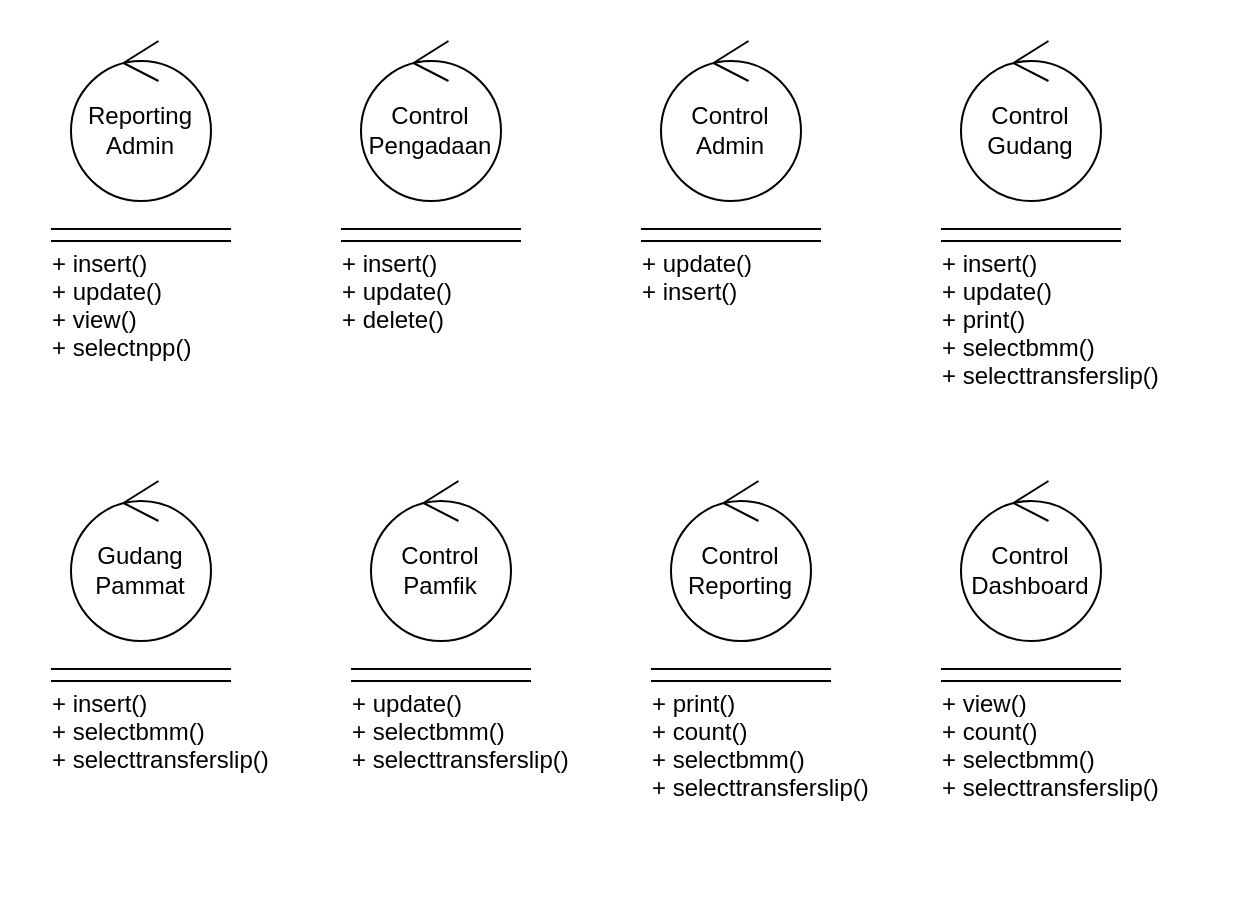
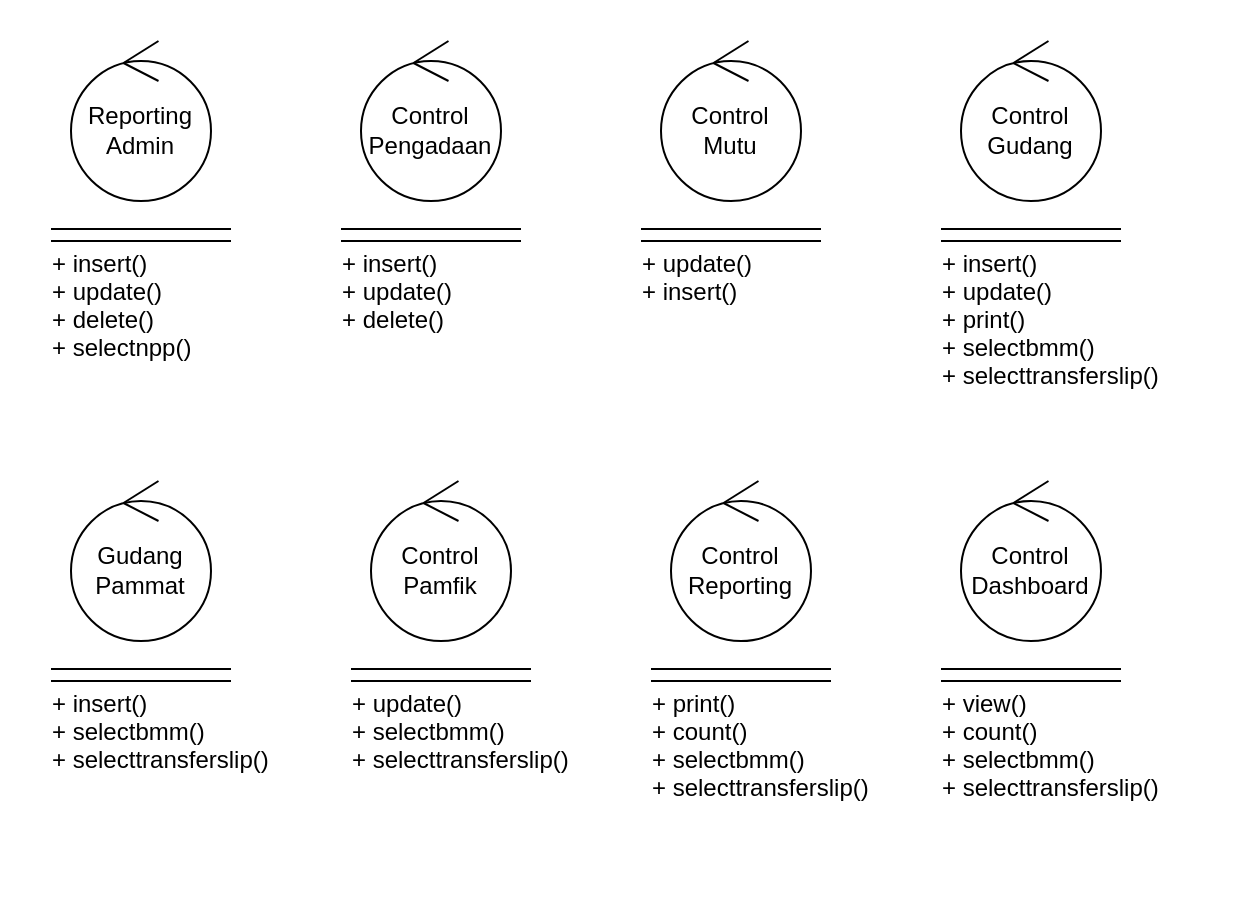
node "Control Admin": label "Control Admin" -> "Control Mutu"
node "+ insert() + update() + view() + selectnpp()": label "+ insert() + update() + view() + selectnpp()" -> "+ insert() + update() + delete() + selectnpp()"
